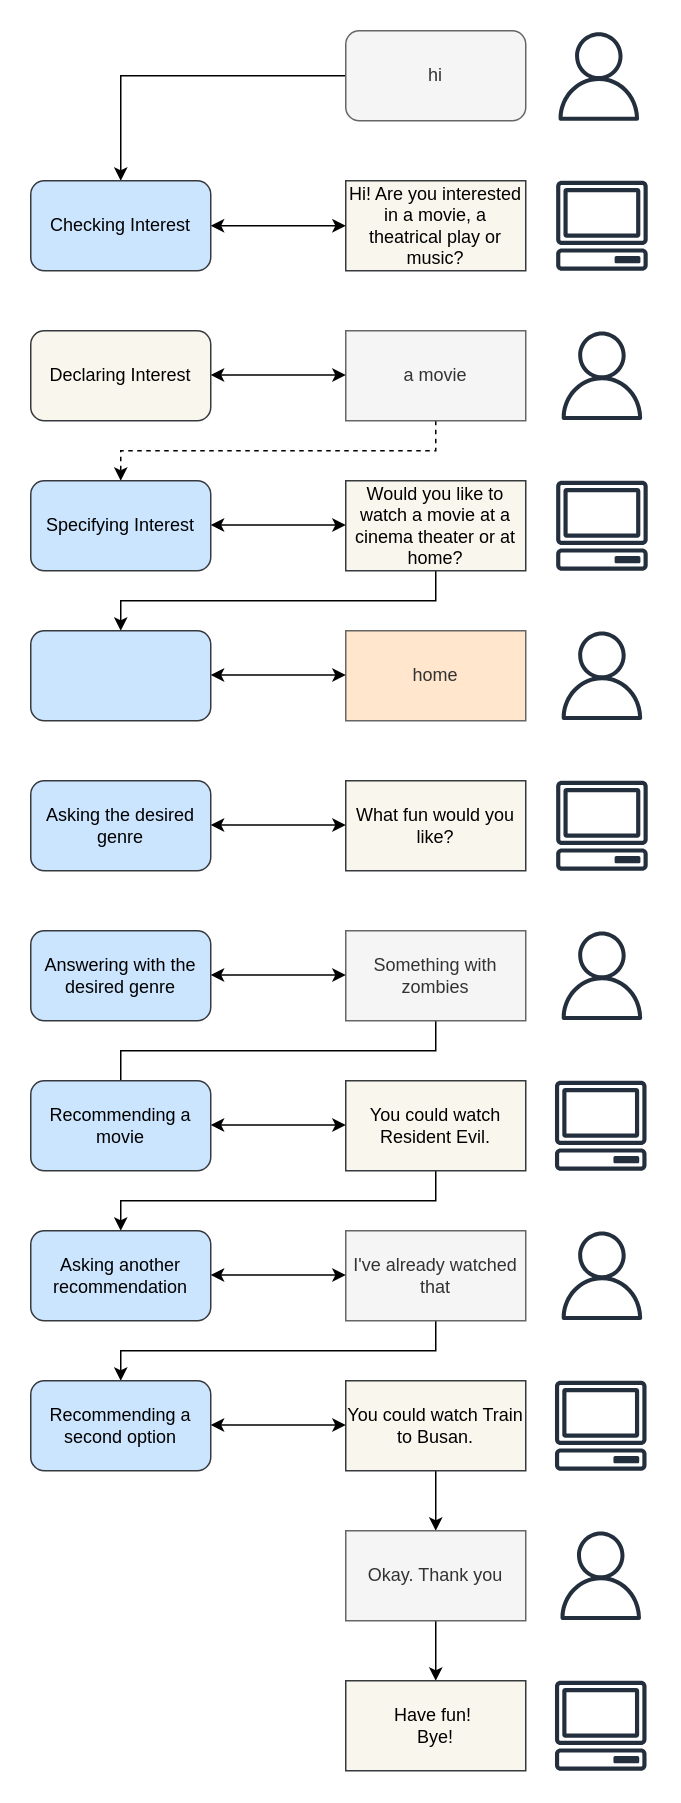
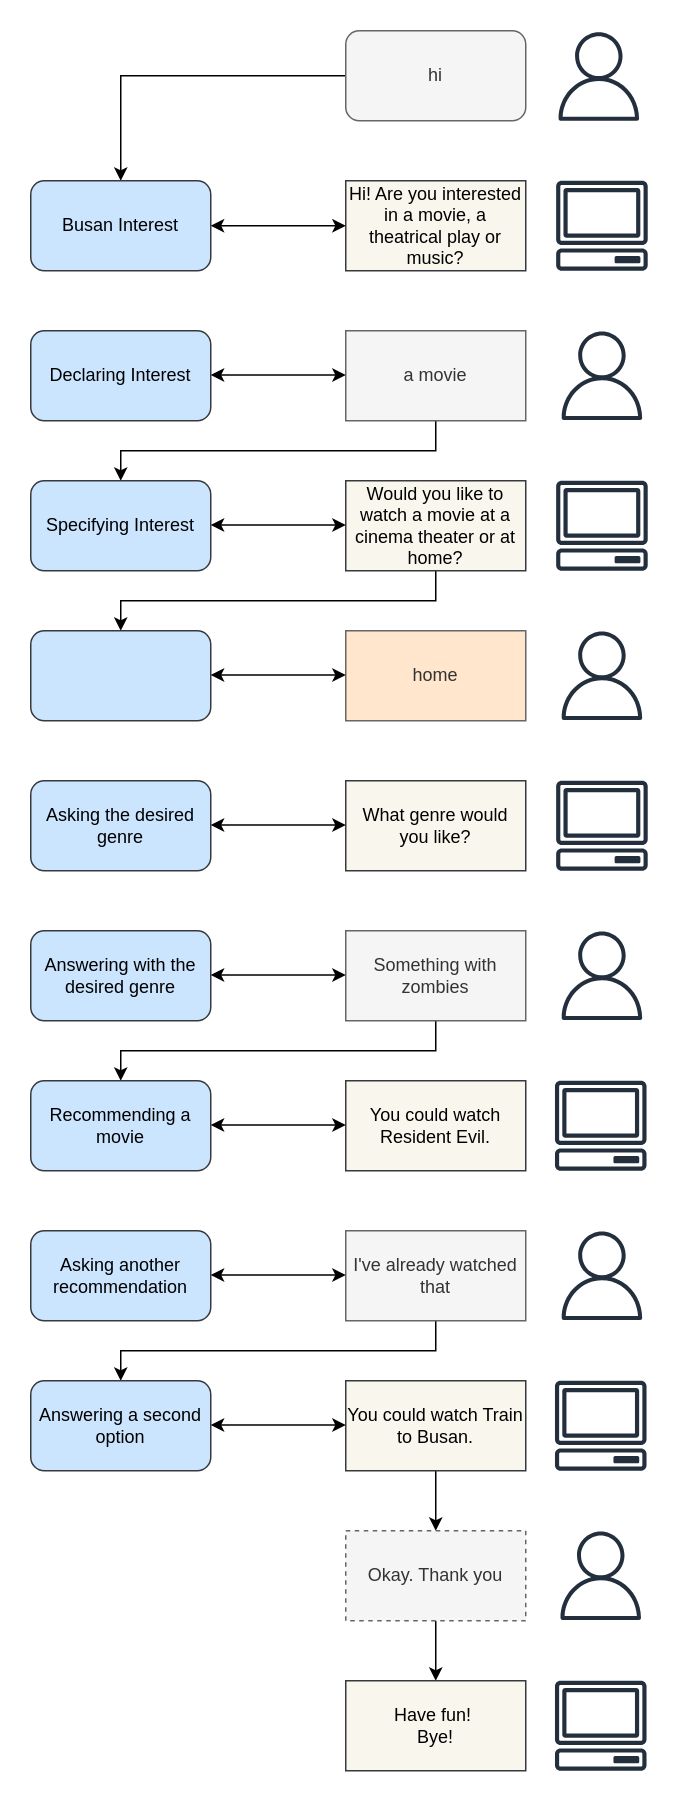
node "Checking Interest": label "Checking Interest" -> "Busan Interest"
node "Declaring Interest": fillcolor #f9f7ed -> #cce5ff
edge "a movie" -> "Specifying Interest": style dashed -> solid
node "What fun would you like?": label "What fun would you like?" -> "What genre would you like?"
edge "Something with zombies" -- "Recommending a movie": arrowhead none -> classic
edge "You could watch Resident Evil." -> "Asking another recommendation": removed
node "Recommending a second option": label "Recommending a second option" -> "Answering a second option"
node "Okay. Thank you": style solid -> dashed
